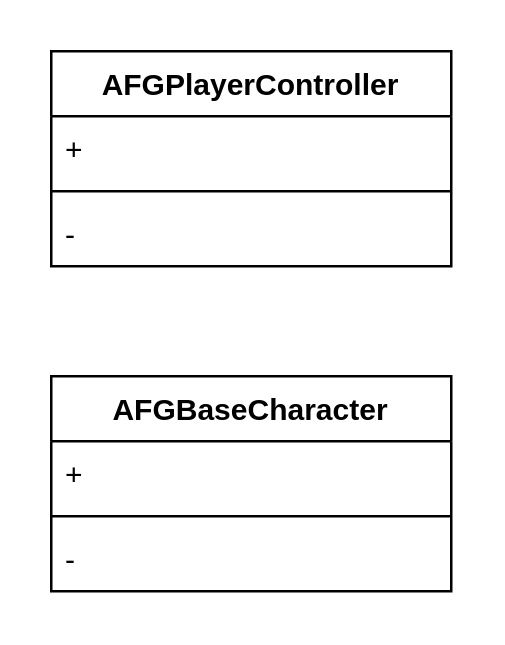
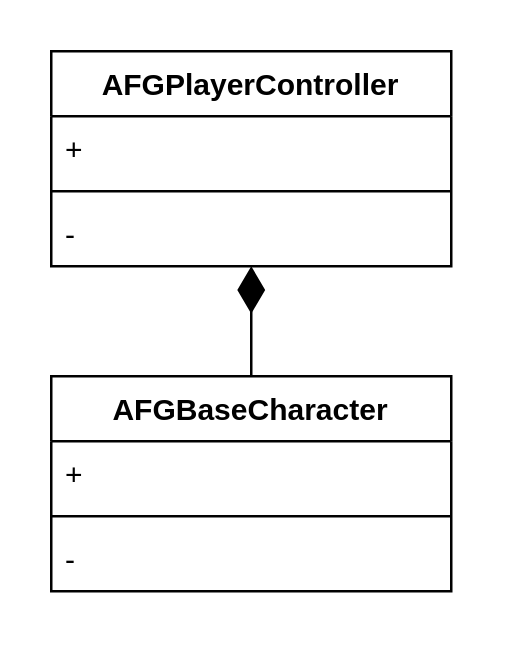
edge "AFGBaseCharacter" -> "AFGPlayerController": added
